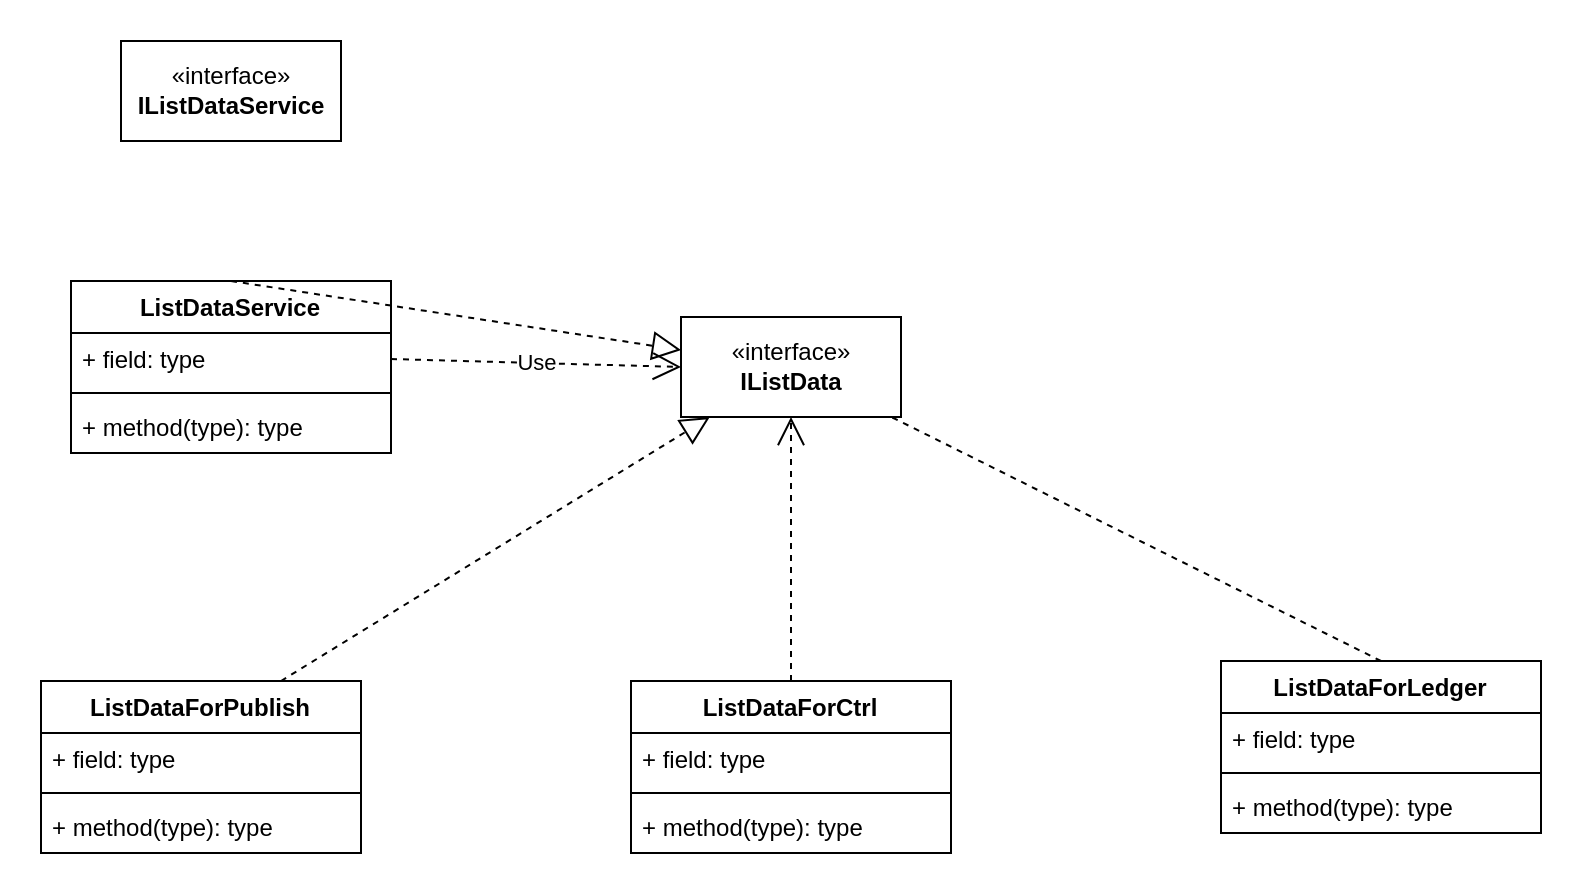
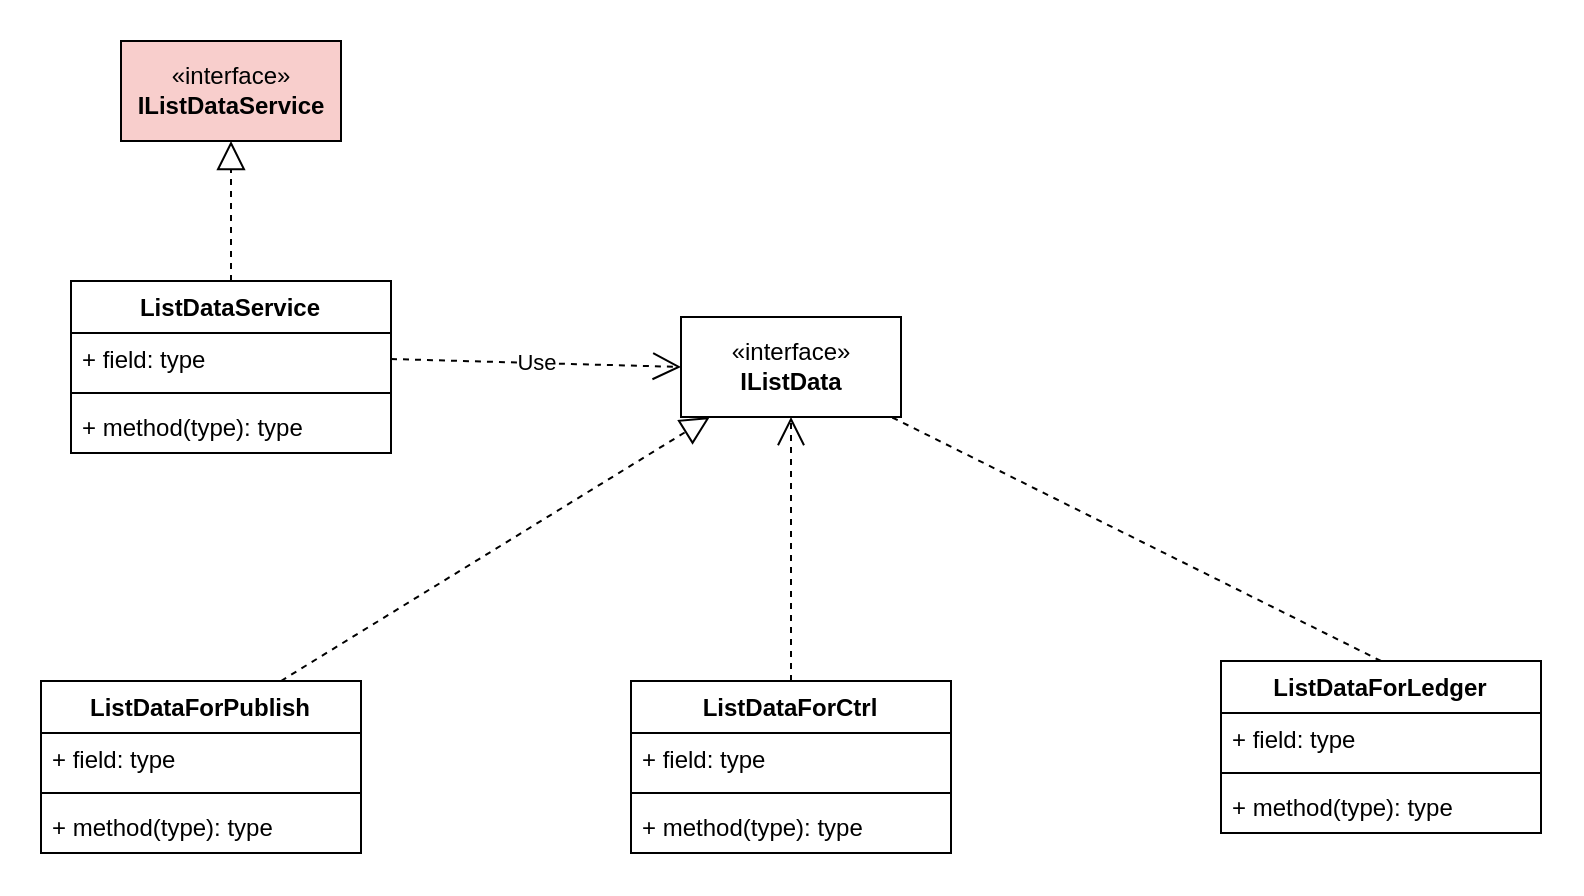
node "«interface» IListDataService": fillcolor #ffffff -> #f8cecc
edge "ListDataService" -> "«interface» IListData": now "ListDataService" -> "«interface» IListDataService"
